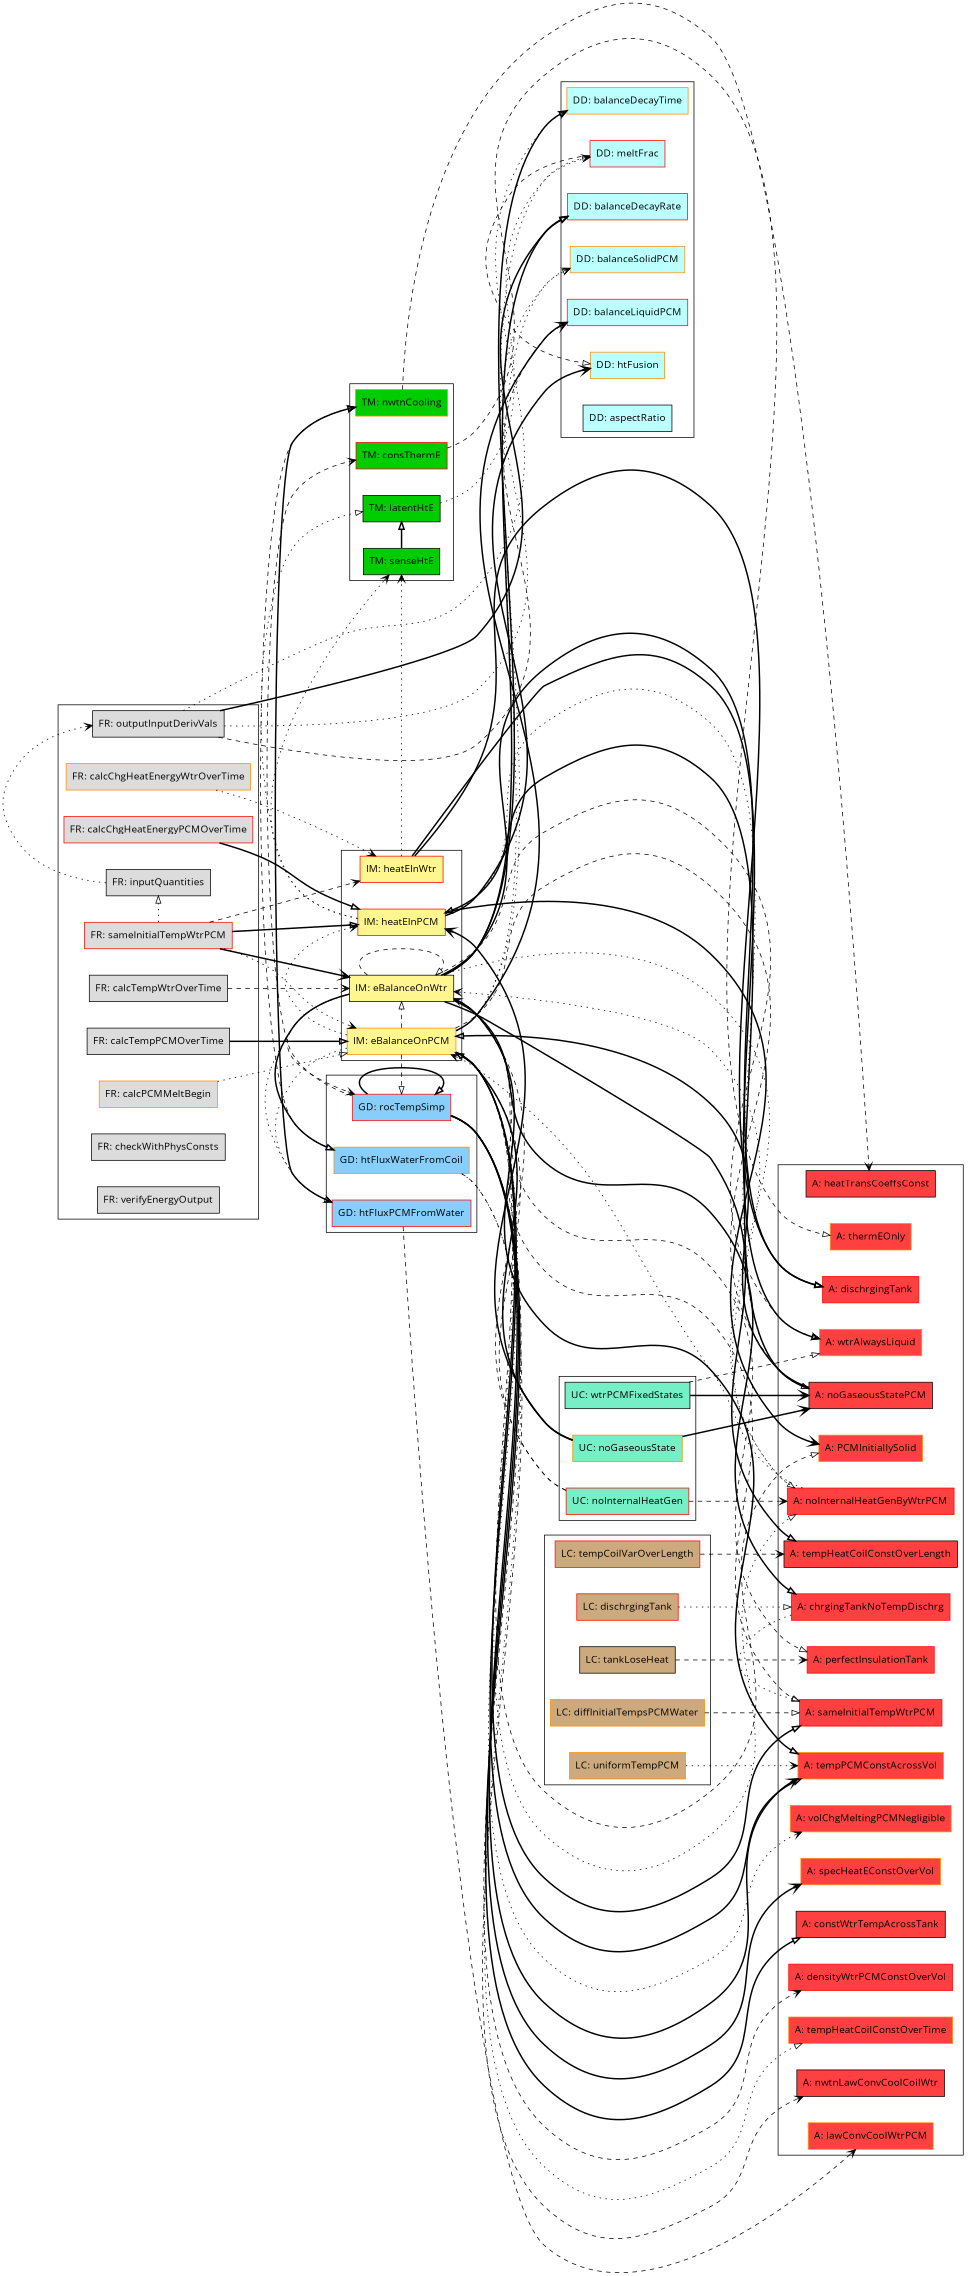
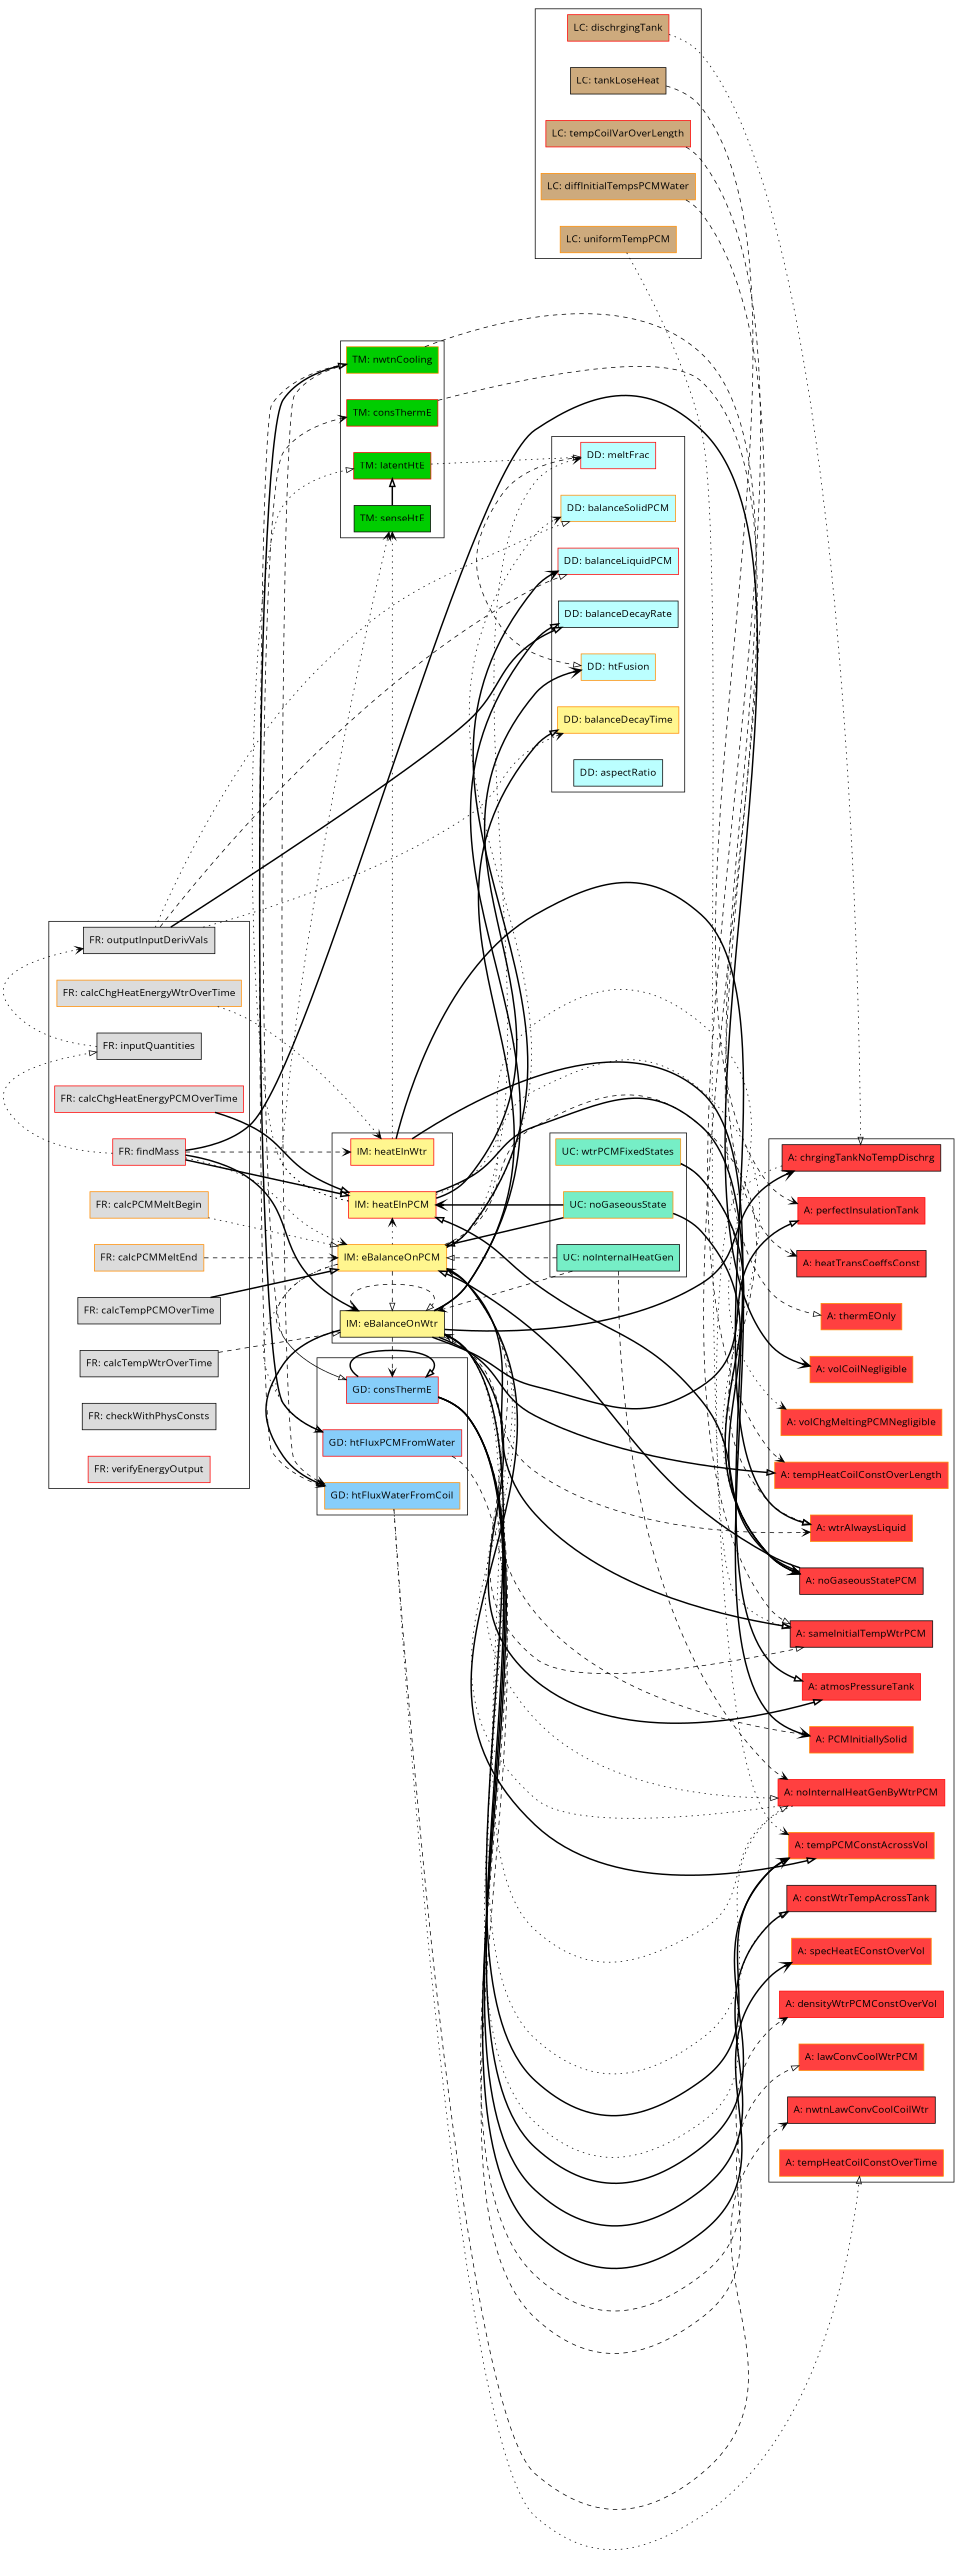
node "DD: balanceDecayTime": fillcolor paleturquoise1 -> khaki1
node "DD: balanceDecayRate": color red -> black
node "TM: latentHtE": color black -> red
edge "GD: htFluxWaterFromCoil" -> "TM: nwtnCooling": reversed
node "FR: sameInitialTempWtrPCM": label "FR: sameInitialTempWtrPCM" -> "FR: findMass"
edge "FR: calcTempWtrOverTime" -> "IM: eBalanceOnWtr": arrowhead vee -> onormal
node "GD: rocTempSimp": label "GD: rocTempSimp" -> "GD: consThermE"
node "FR: verifyEnergyOutput": color black -> red
edge "IM: eBalanceOnWtr" -> "A: chrgingTankNoTempDischrg": arrowhead onormal -> vee
node "FR: calcPCMMeltEnd": added
edge "IM: eBalanceOnWtr" -> "A: perfectInsulationTank": style dashed -> bold
node "A: dischrgingTank": label "A: dischrgingTank" -> "A: atmosPressureTank"
node "A: volCoilNegligible": added
node "UC: wtrPCMFixedStates": color black -> darkorange
node "UC: noInternalHeatGen": color red -> black
node "A: tempHeatCoilConstOverLength": color black -> darkorange
node "A: chrgingTankNoTempDischrg": color red -> black
node "A: sameInitialTempWtrPCM": color red -> black
edge "GD: htFluxPCMFromWater" -> "A: lawConvCoolWtrPCM": arrowhead vee -> onormal
edge "IM: eBalanceOnWtr" -> "A: constWtrTempAcrossTank": added
